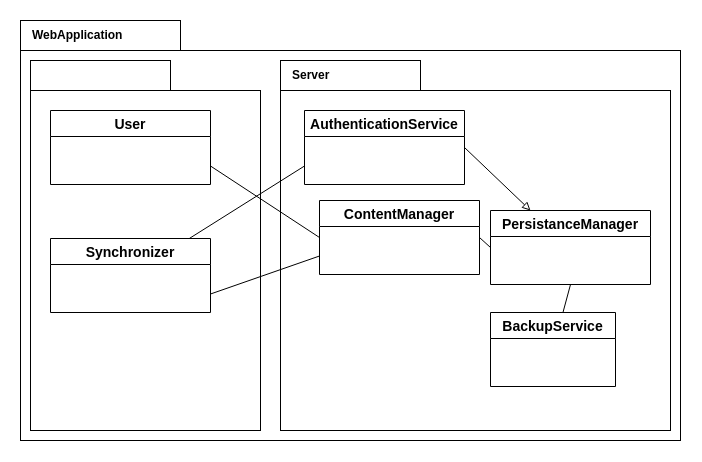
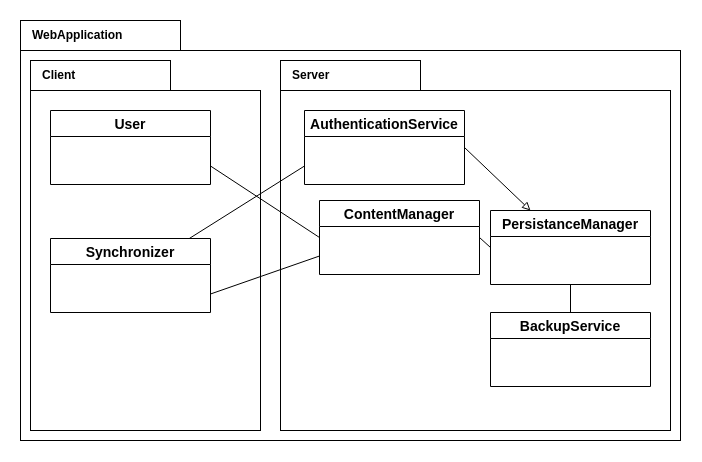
node "Client": added
node "BackupService": size 125x74 -> 160x74
